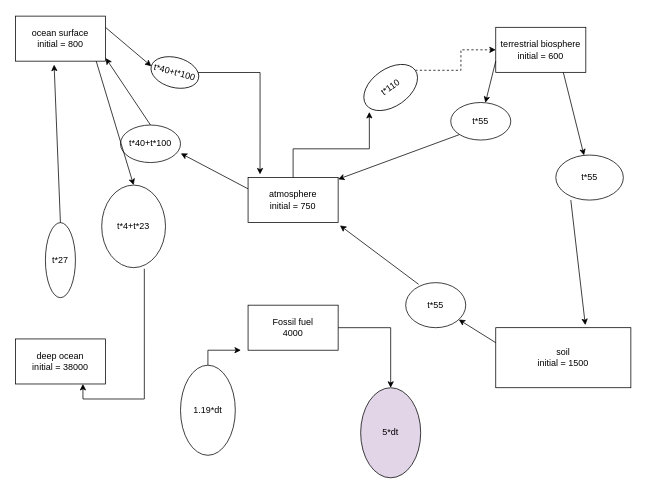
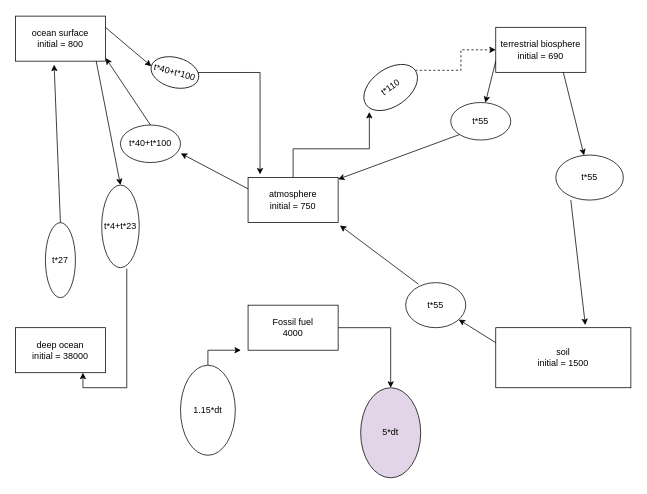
node "terrestrial biosphere initial = 600": label "terrestrial biosphere initial = 600" -> "terrestrial biosphere initial = 690"
node "t*4+t*23": size 64x83 -> 38x83
node "deep ocean initial = 38000": moved (60, 361) -> (60, 350)
node "1.19*dt": label "1.19*dt" -> "1.15*dt"
